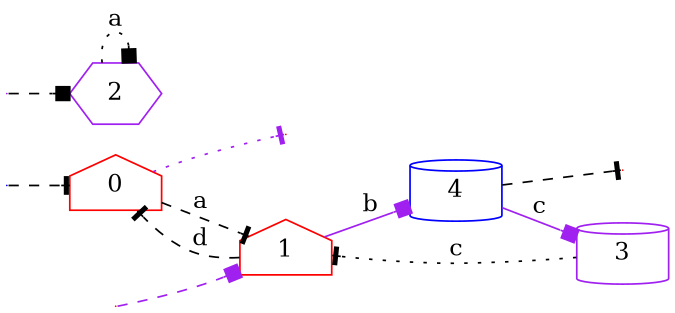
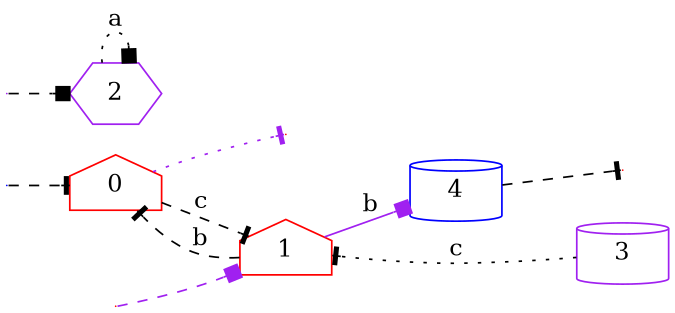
edge "0" -> "1": label "a" -> "c"
edge "4" -> "3": removed, label "c"
edge "1" -> "0": label "d" -> "b"
